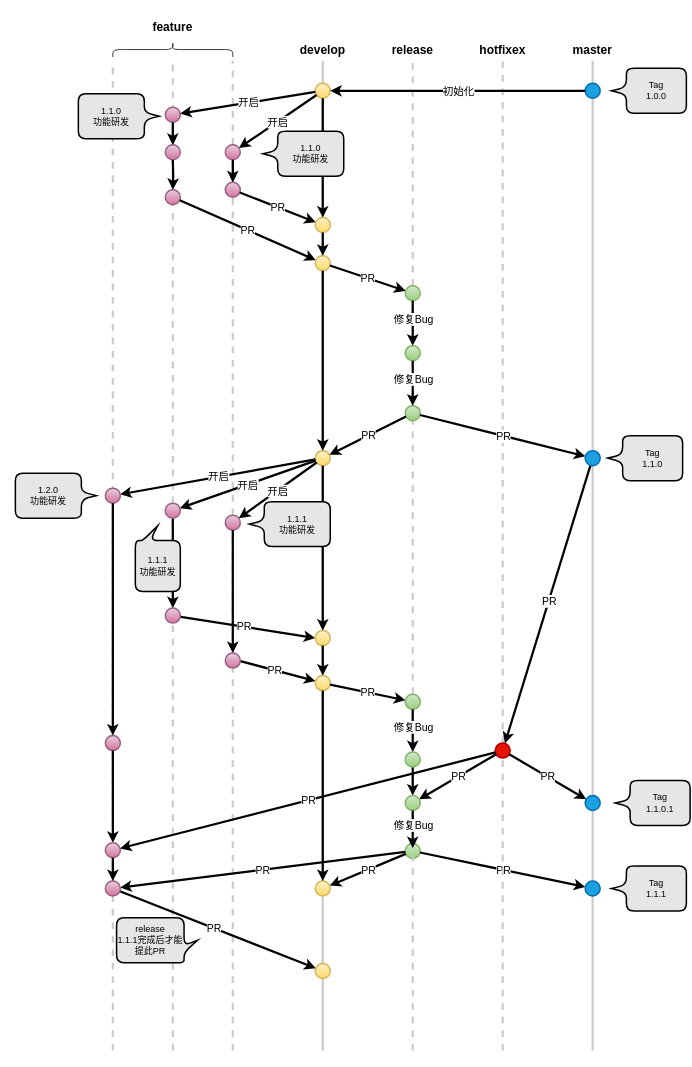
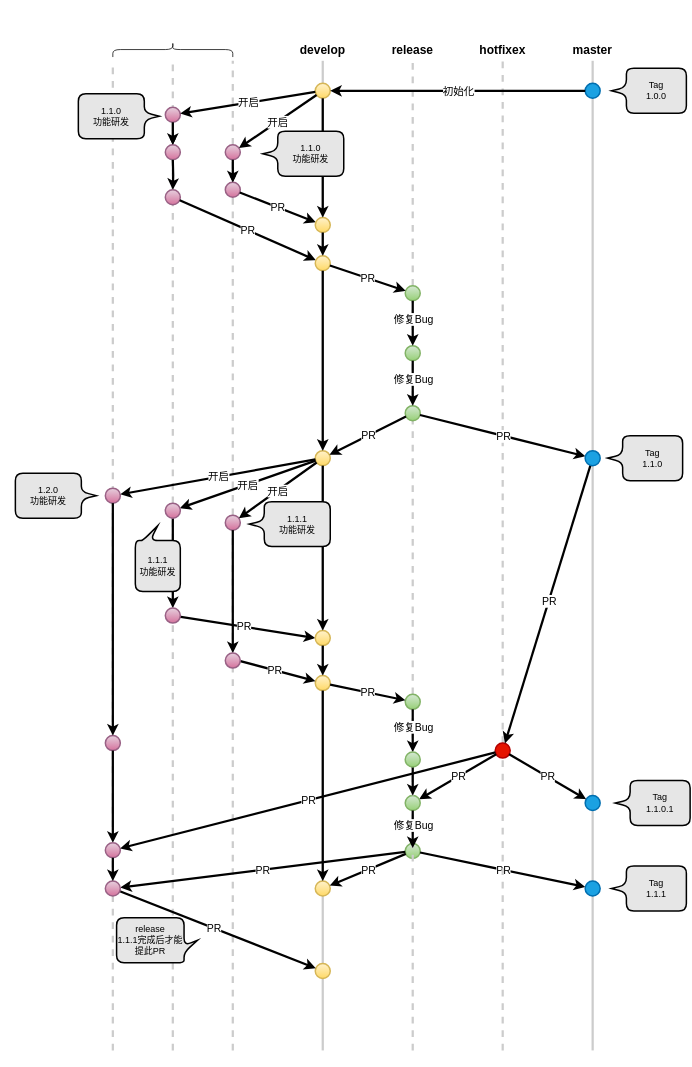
node "feature": removed
